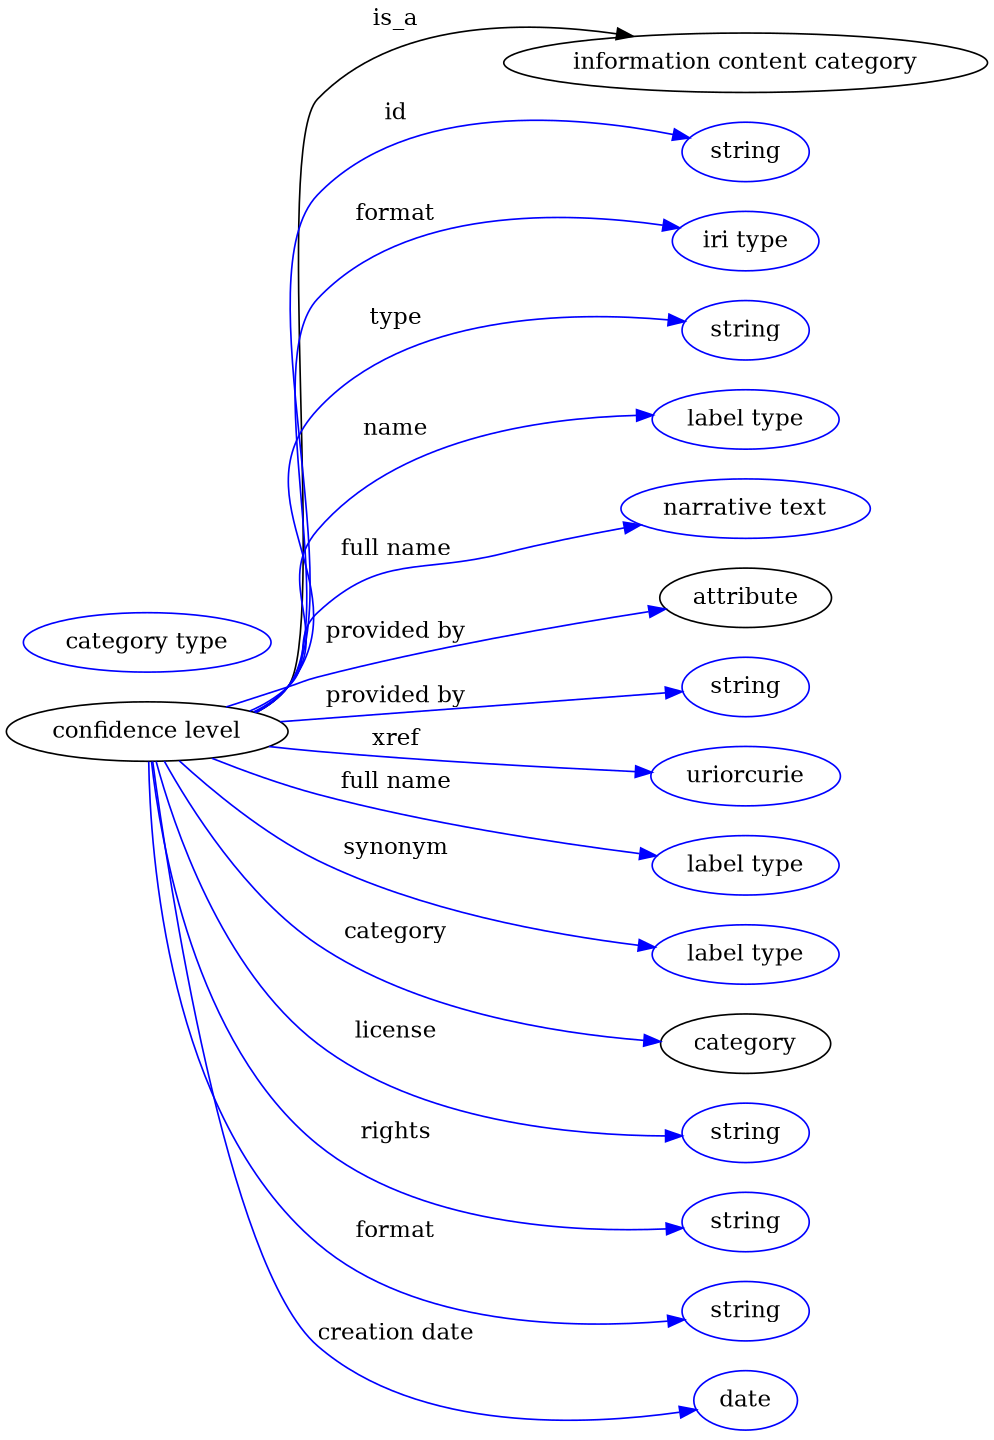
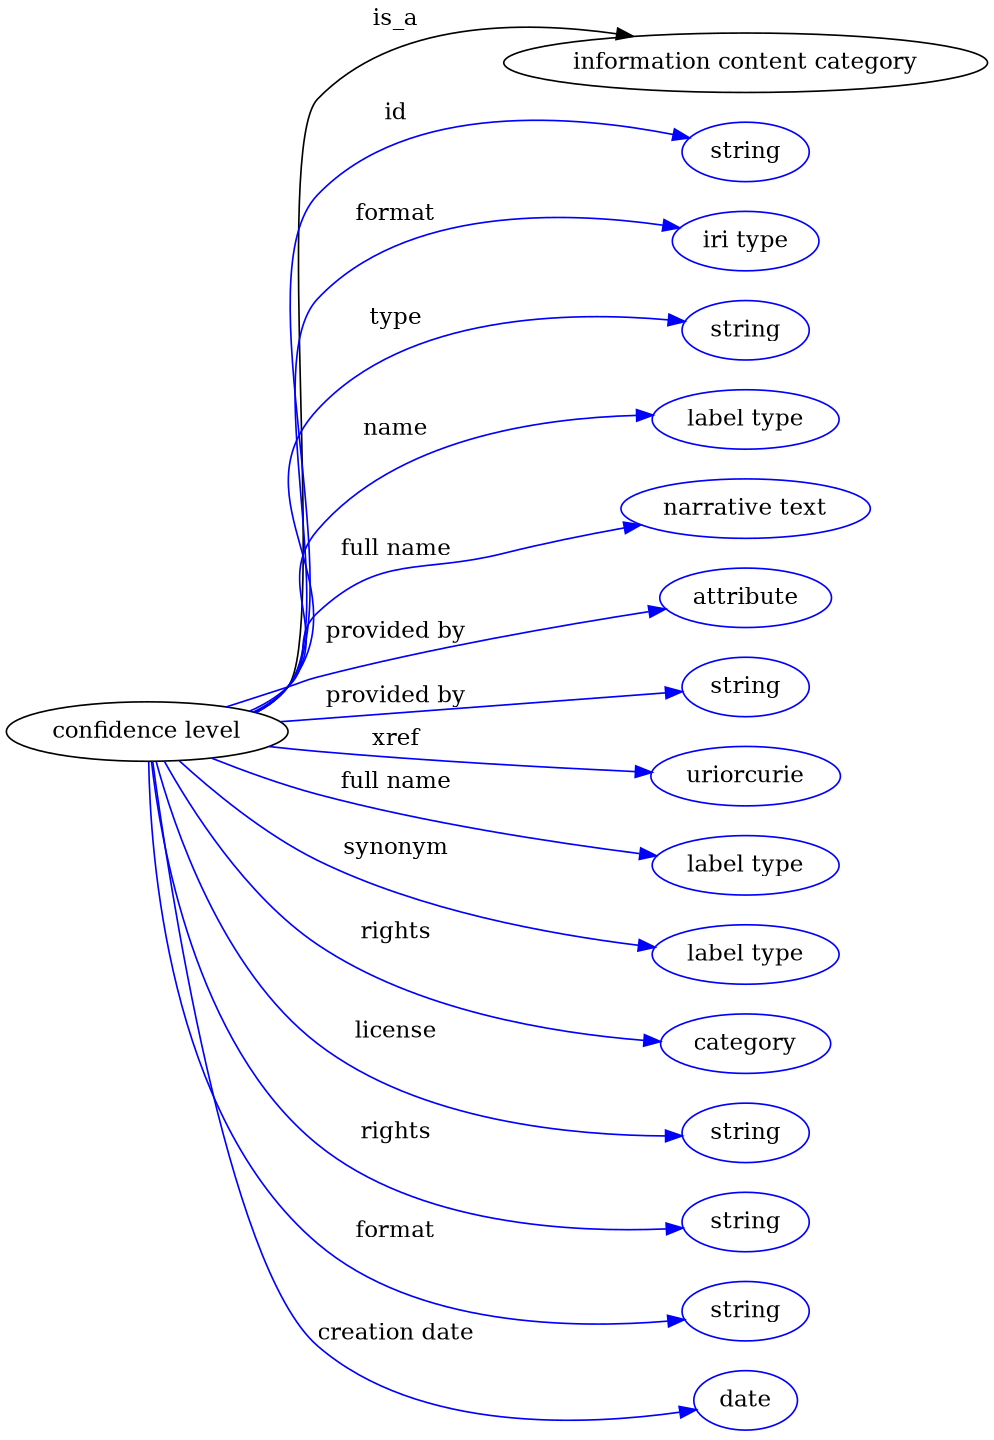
node "attribute": color black -> blue
node "category type": removed
edge "confidence level" -> "category": label "category" -> "rights"
node "category": color black -> blue
